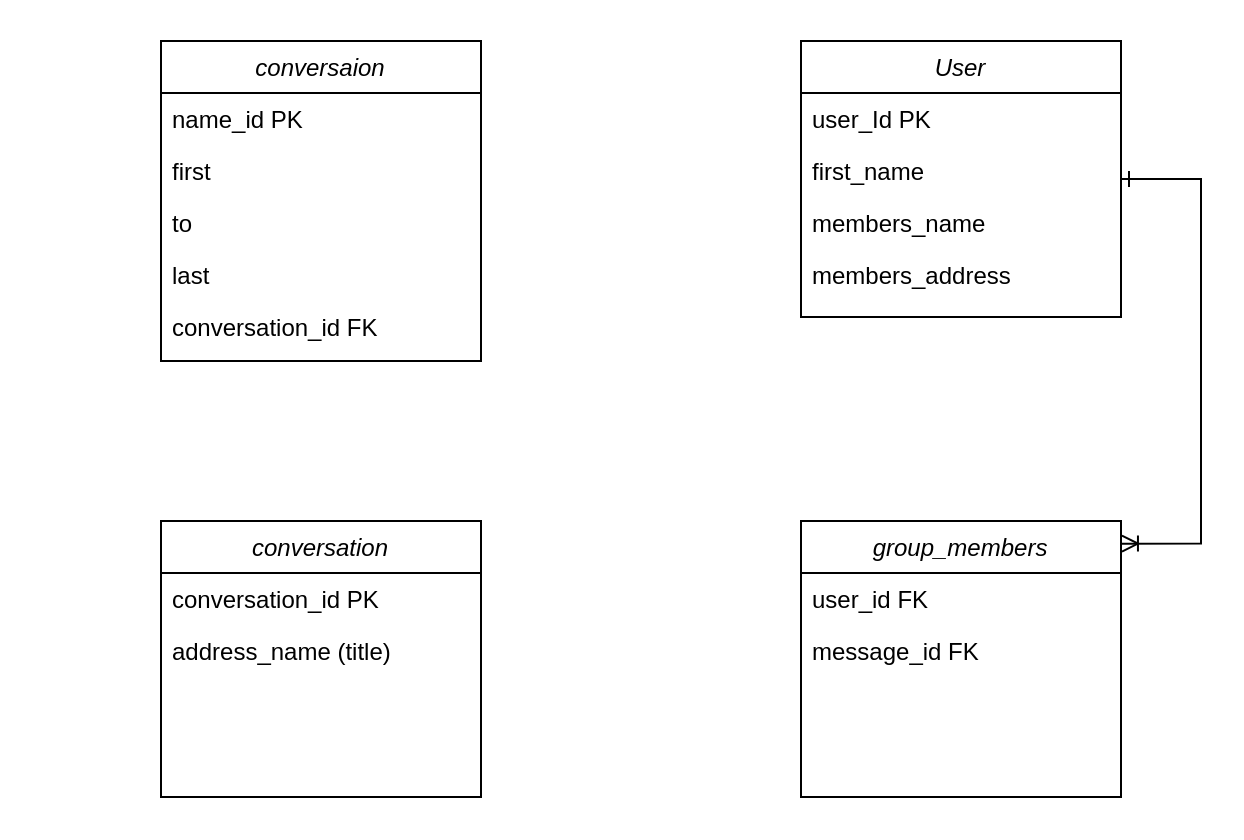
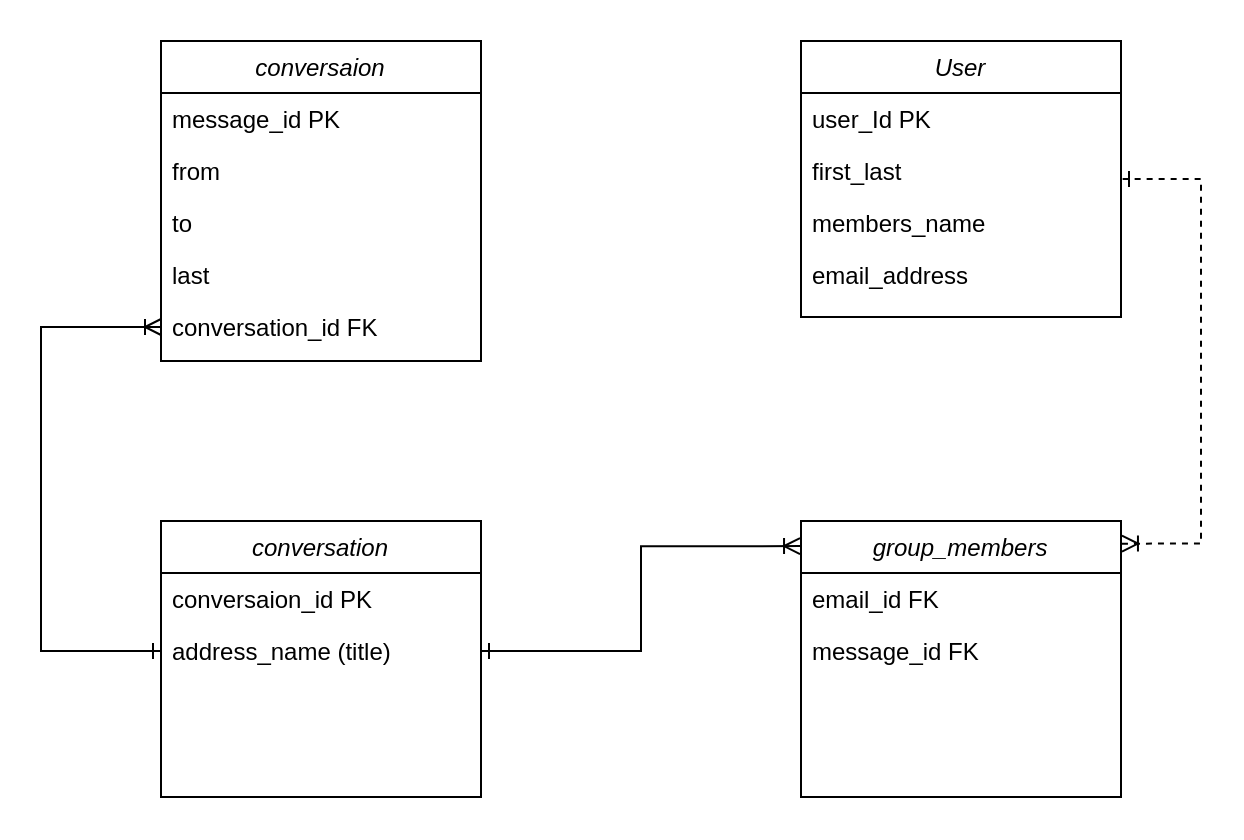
node "name_id PK": label "name_id PK" -> "message_id PK"
node "first": label "first" -> "from"
node "first_name": label "first_name" -> "first_last"
node "members_address": label "members_address" -> "email_address"
edge "User" -- "group_members": style solid -> dashed
edge "conversation_id FK" -- "address_name (title)": added
edge "address_name (title)" -- "group_members": added
node "conversation_id PK": label "conversation_id PK" -> "conversaion_id PK"
node "user_id FK": label "user_id FK" -> "email_id FK"
